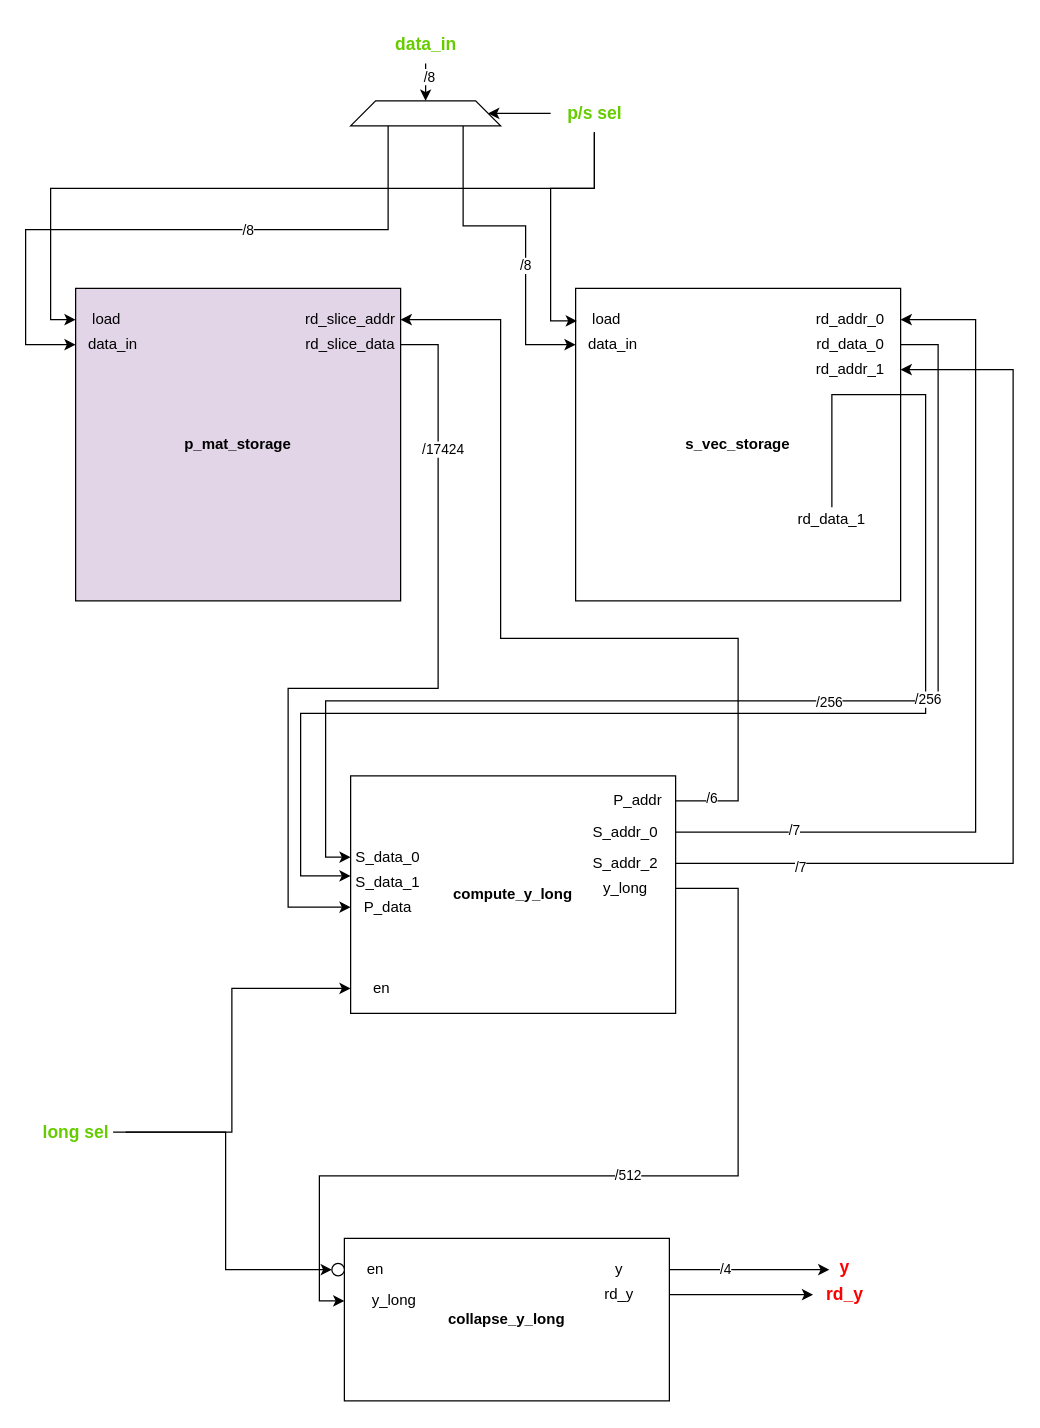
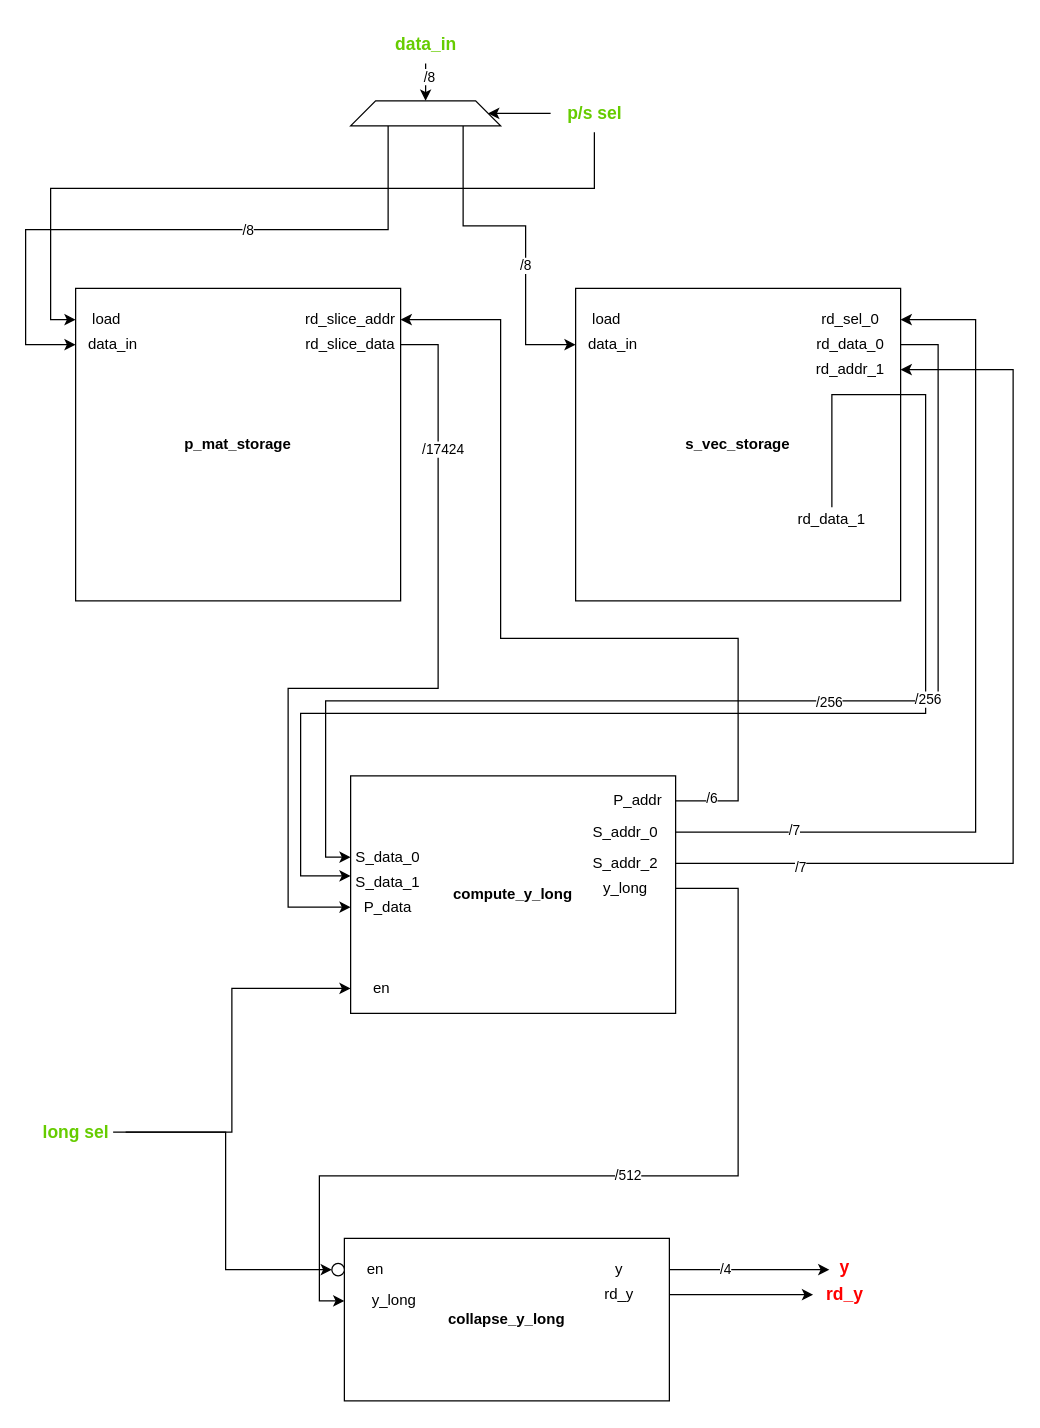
edge "p/s sel" -> "s_vec_storage": removed
node "rd_addr_0": label "rd_addr_0" -> "rd_sel_0"
node "p_mat_storage": fillcolor #e1d5e7 -> #ffffff
